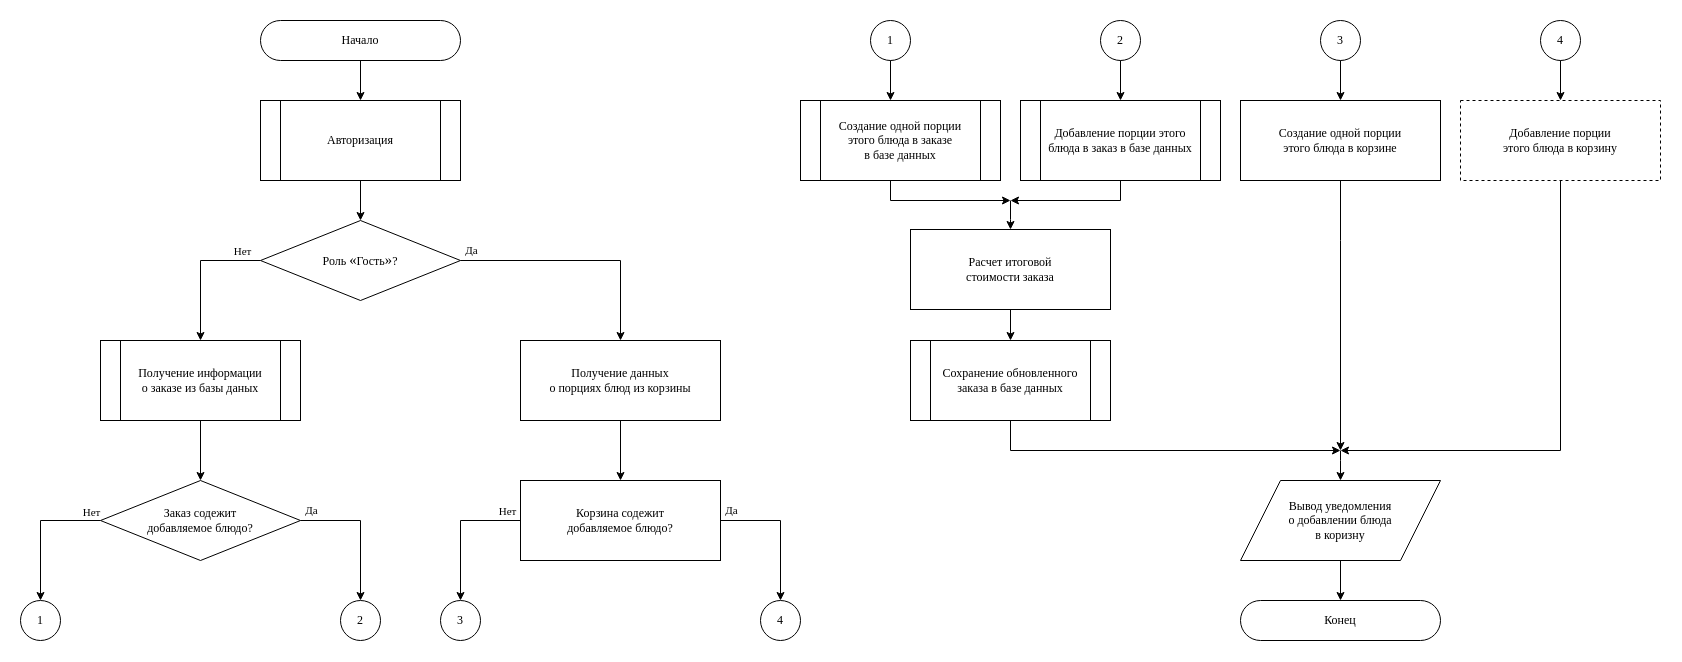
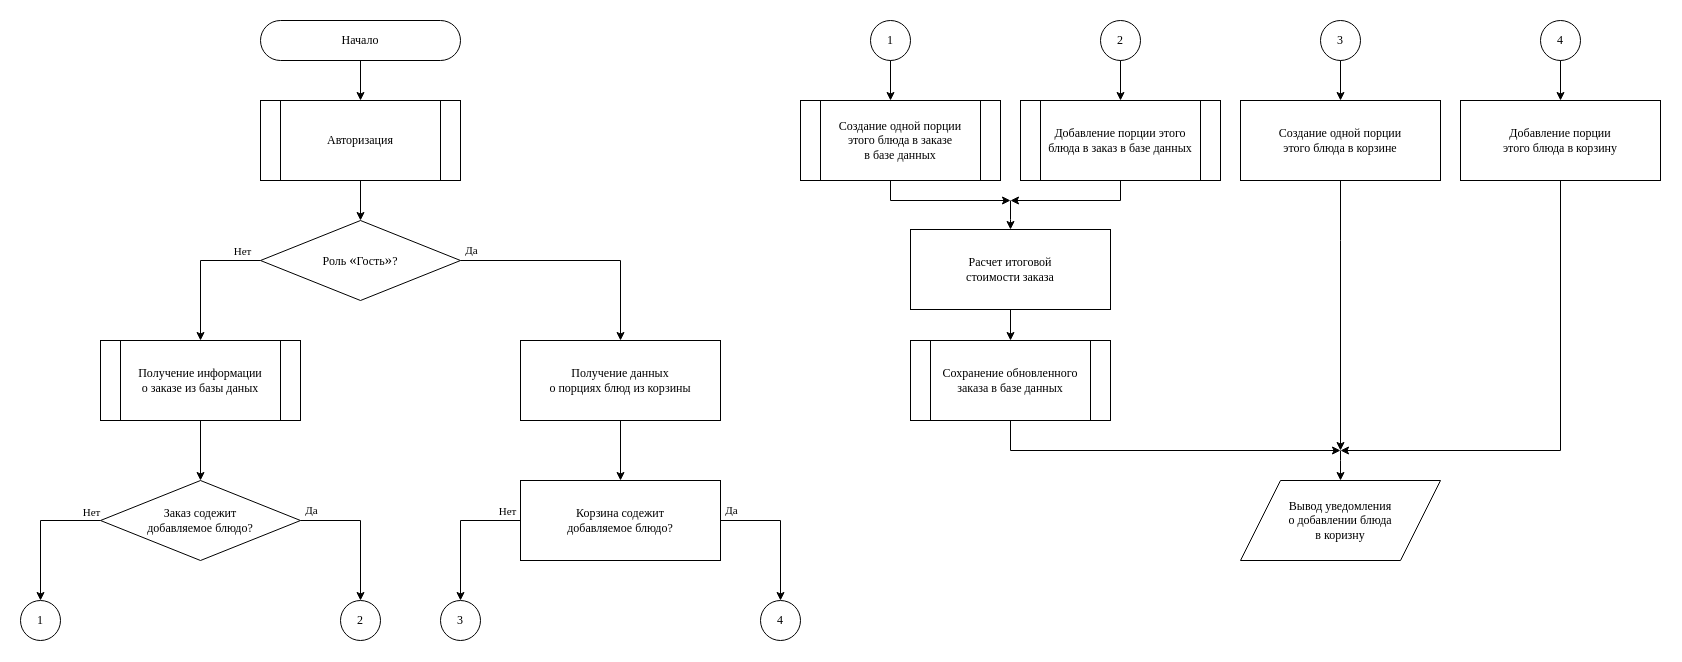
node "Добавление порции этого блюда в корзину": style dashed -> solid
edge "Вывод уведомления о добавлении блюда в коризну" -> "Конец": removed
node "Конец": removed
